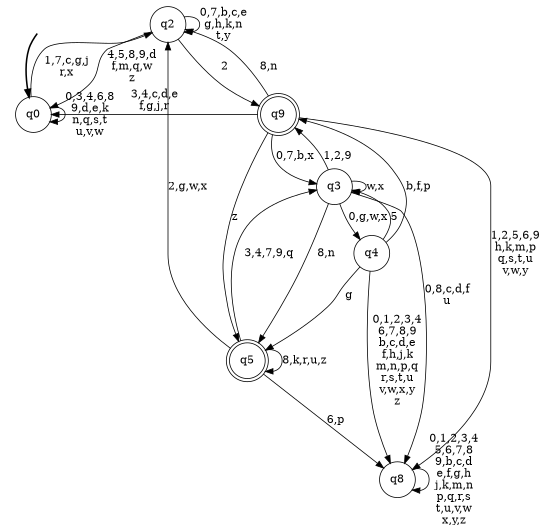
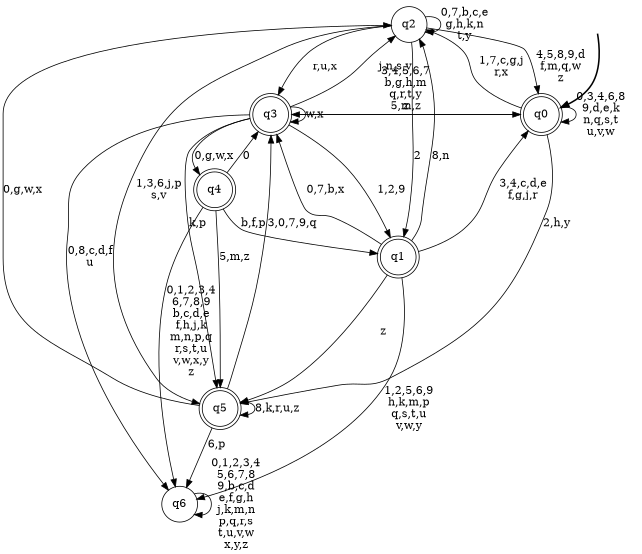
edge "q2" -> "q3": added, label "r,u,x"
edge "q3" -> "q2": added, label "j,n,s,v"
node "q0": shape circle -> doublecircle
node "q9": label "q9" -> "q1"
edge "q3" -> "q0": added, label "3,4,5,6,7 b,g,h,m q,r,t,y z"
edge "q0" -> "q3": added, label "5,m,z"
edge "q2" -> "q5": added, label "1,3,6,j,p s,v"
edge "q5" -> "q2": label "2,g,w,x" -> "0,g,w,x"
node "q3": shape circle -> doublecircle
edge "q4" -> "q3": label "5" -> "0"
edge "q5" -> "q3": label "3,4,7,9,q" -> "3,0,7,9,q"
edge "q3" -> "q5": label "8,n" -> "k,p"
node "q4": shape circle -> doublecircle
edge "q4" -> "q5": label "g" -> "5,m,z"
edge "q0" -> "q5": added, label "2,h,y"
node "q8": label "q8" -> "q6"
